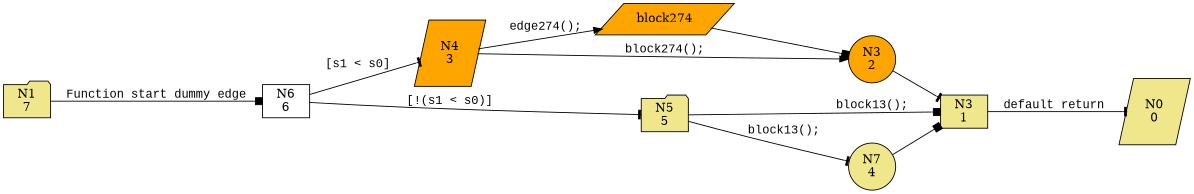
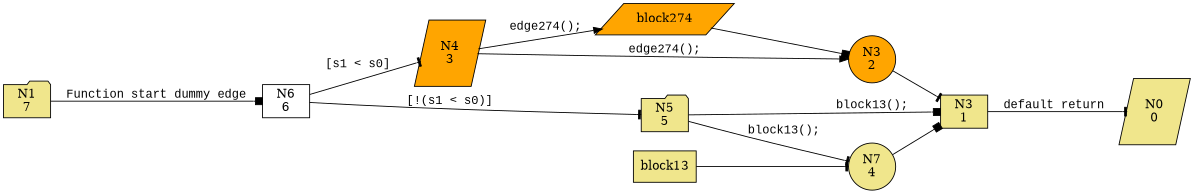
edge "N4 3" -> "N3 2": label "block274();" -> "edge274();"
node "block13": added
